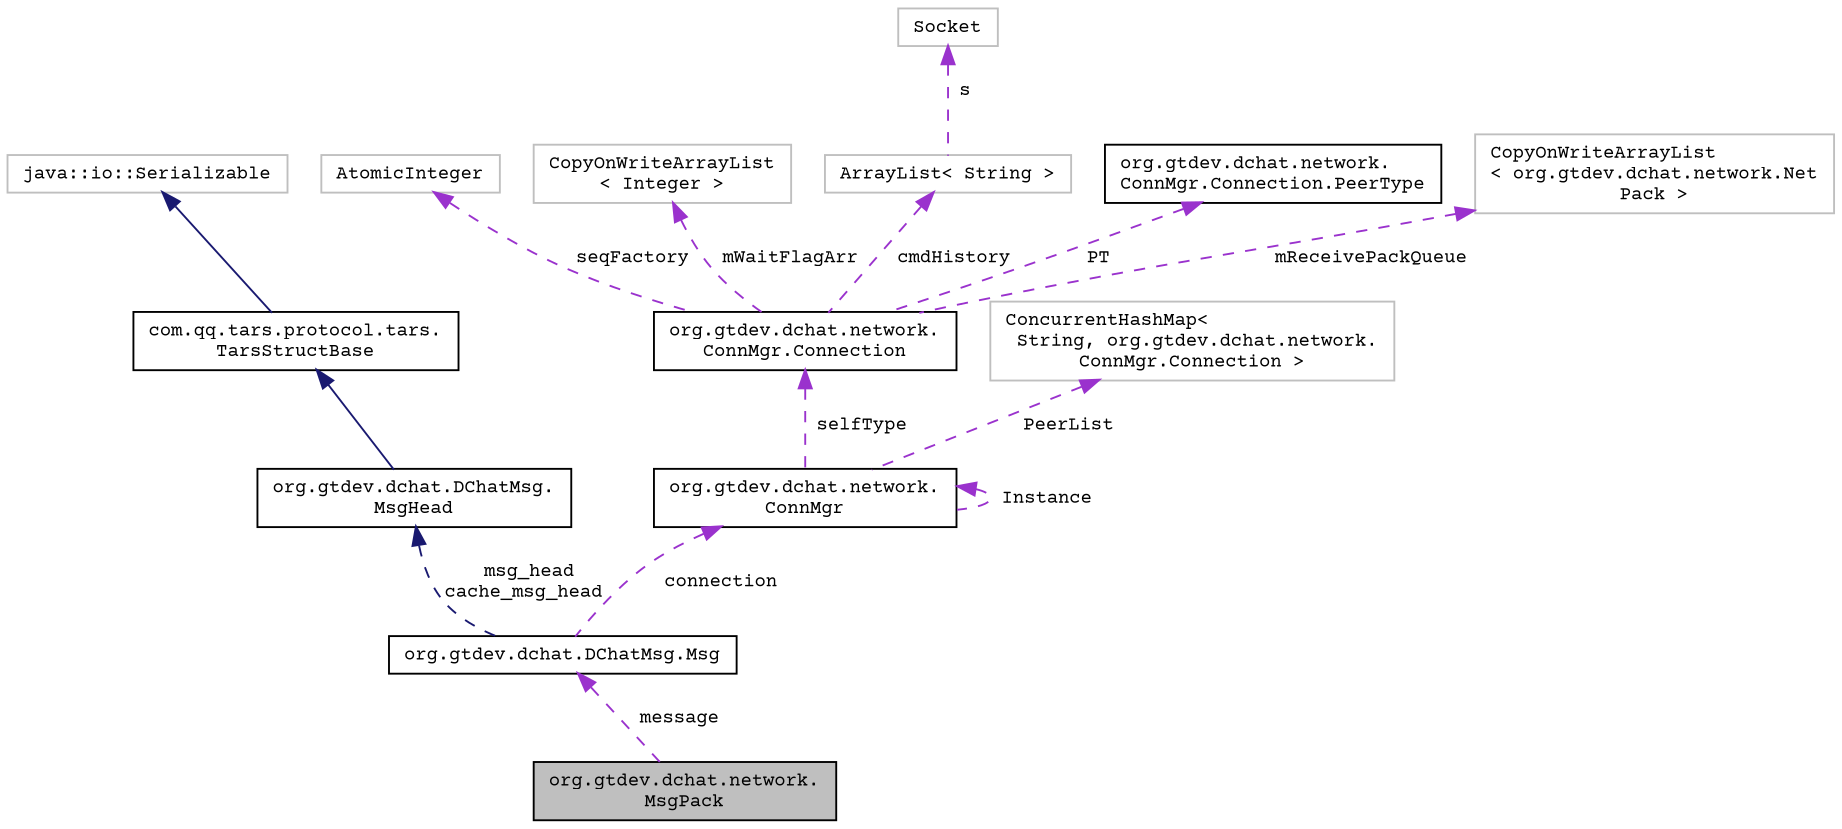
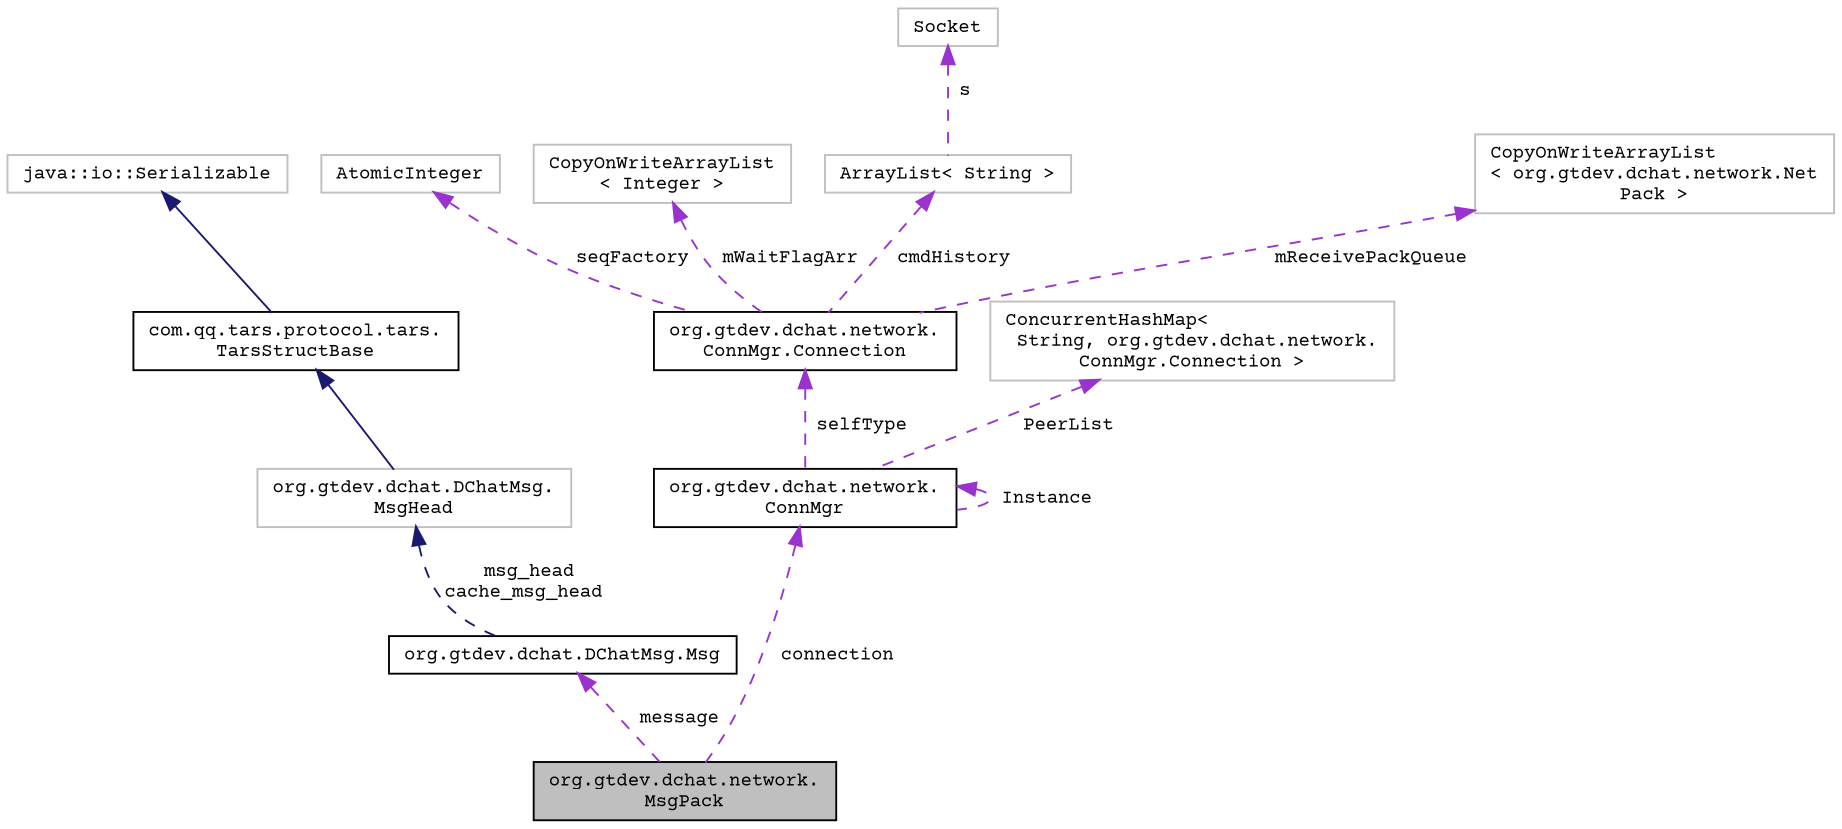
node "org.gtdev.dchat.network. ConnMgr.Connection.PeerType": removed
node "org.gtdev.dchat.DChatMsg. MsgHead": color black -> grey75
edge "org.gtdev.dchat.DChatMsg.Msg" -> "org.gtdev.dchat.network. ConnMgr": now "org.gtdev.dchat.network. MsgPack" -> "org.gtdev.dchat.network. ConnMgr"
